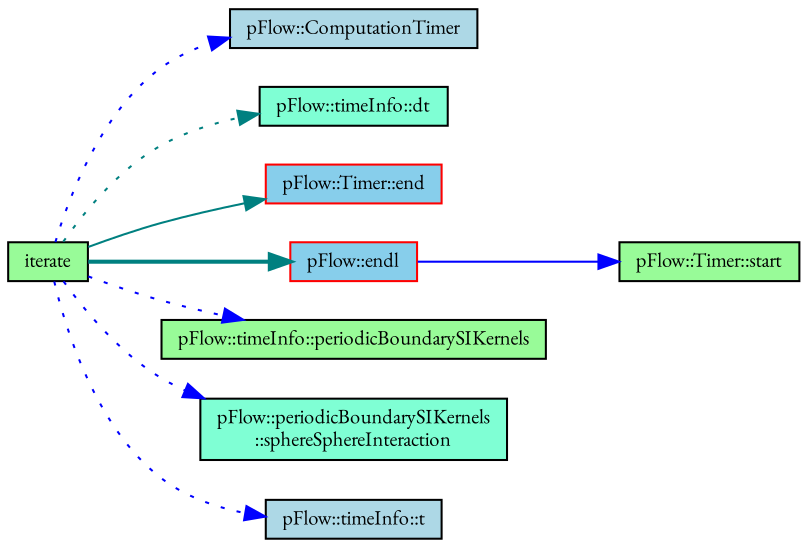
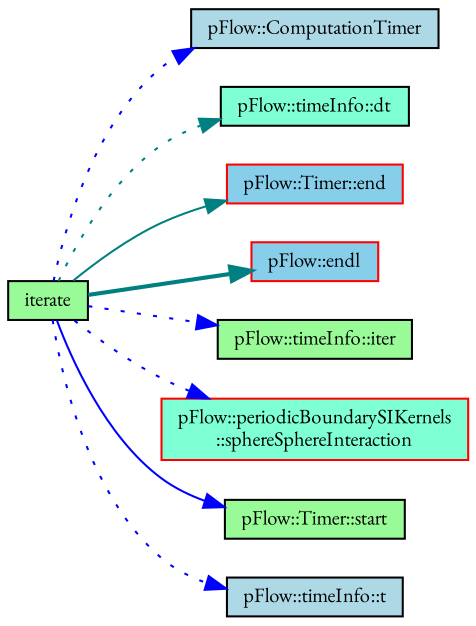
edge "pFlow::endl" -> "pFlow::Timer::start": now "iterate" -> "pFlow::Timer::start"
node "pFlow::timeInfo::periodicBoundarySIKernels": label "pFlow::timeInfo::periodicBoundarySIKernels" -> "pFlow::timeInfo::iter"
node "pFlow::periodicBoundarySIKernels ::sphereSphereInteraction": color black -> red
